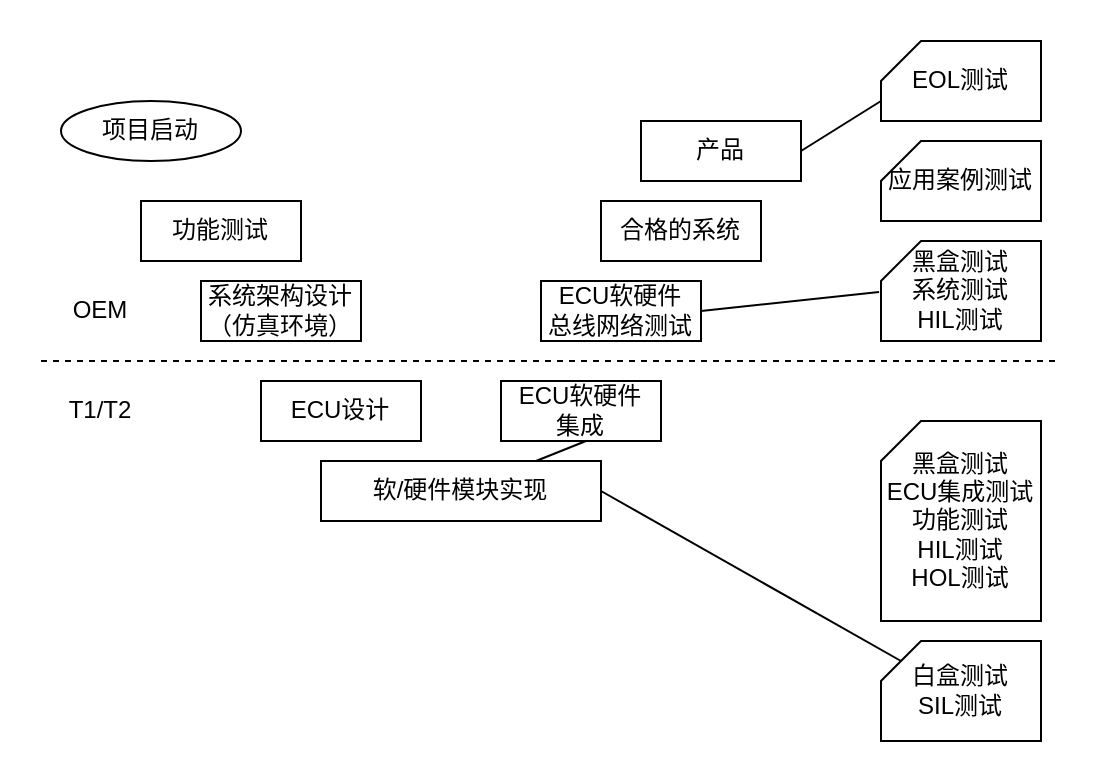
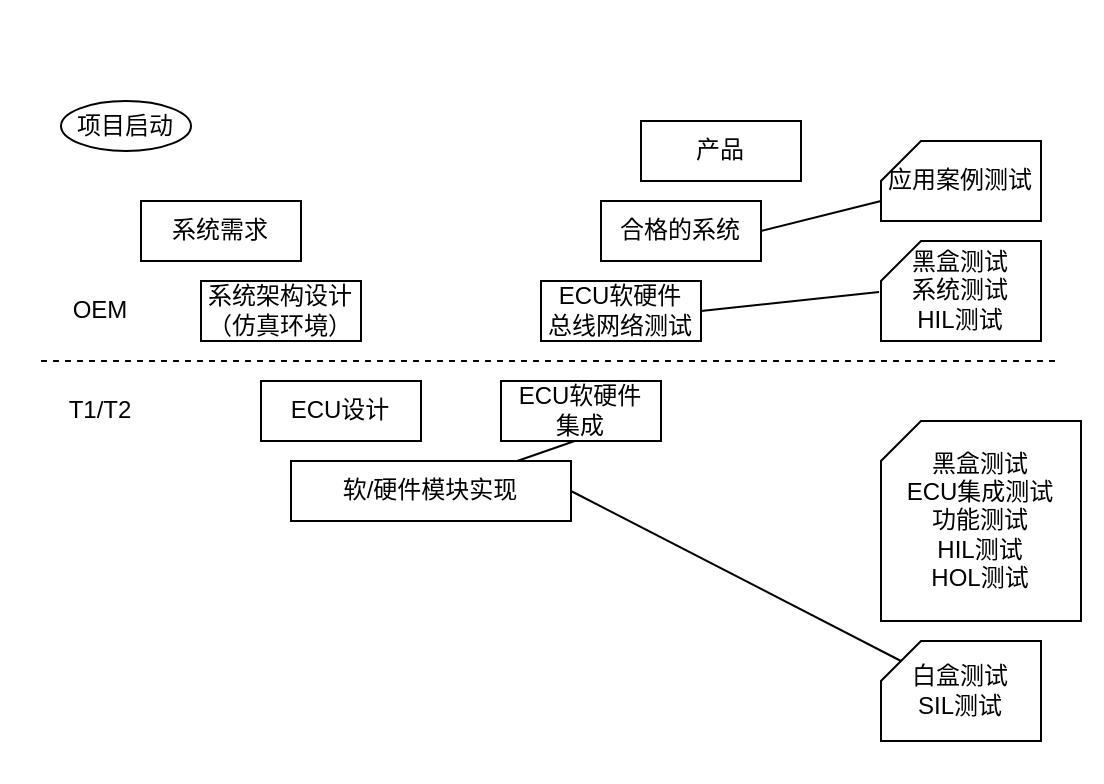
node "EOL测试": removed
edge "EOL测试" -- "产品": removed
node "项目启动": size 180x60 -> 130x50
edge "应用案例测试" -- "合格的系统": added
node "功能测试": label "功能测试" -> "系统需求"
node "软/硬件模块实现": moved (461, 491) -> (431, 491)
node "黑盒测试 ECU集成测试 功能测试 HIL测试 HOL测试": size 160x200 -> 200x200
